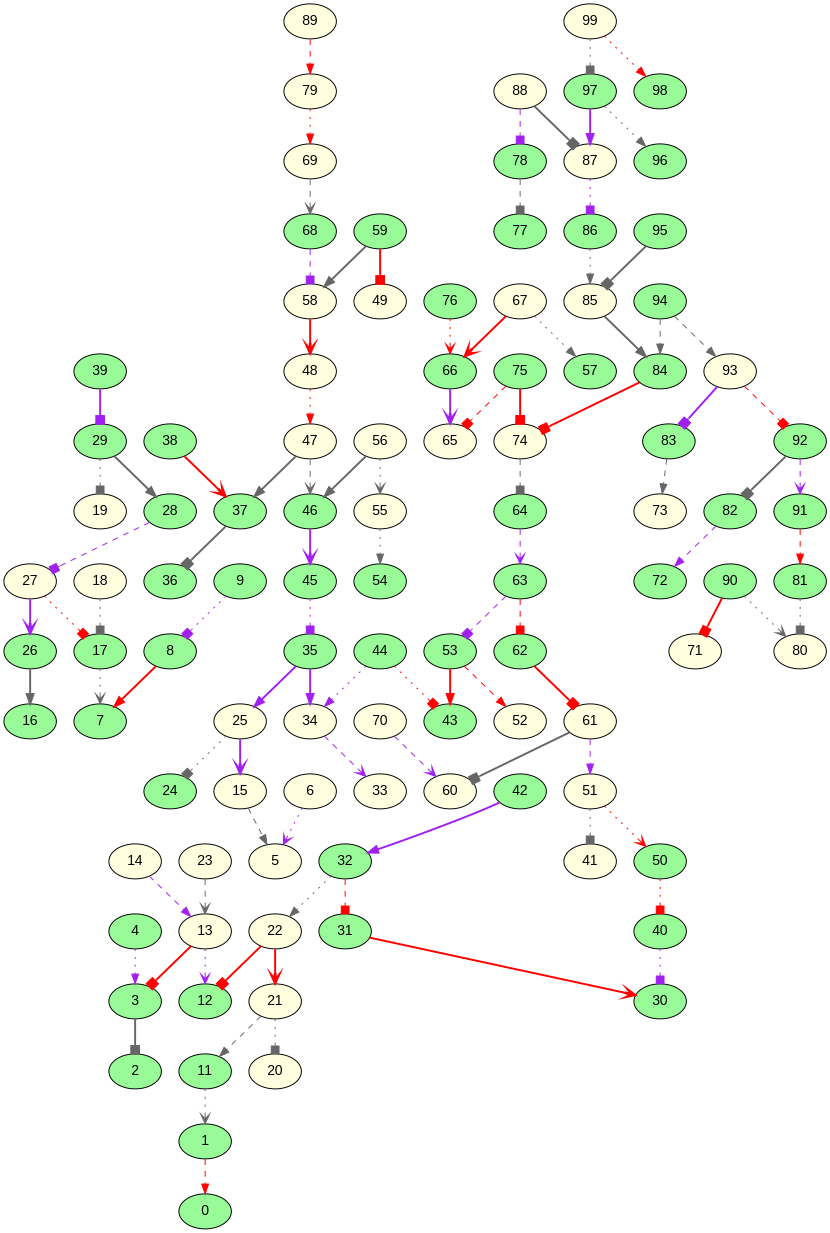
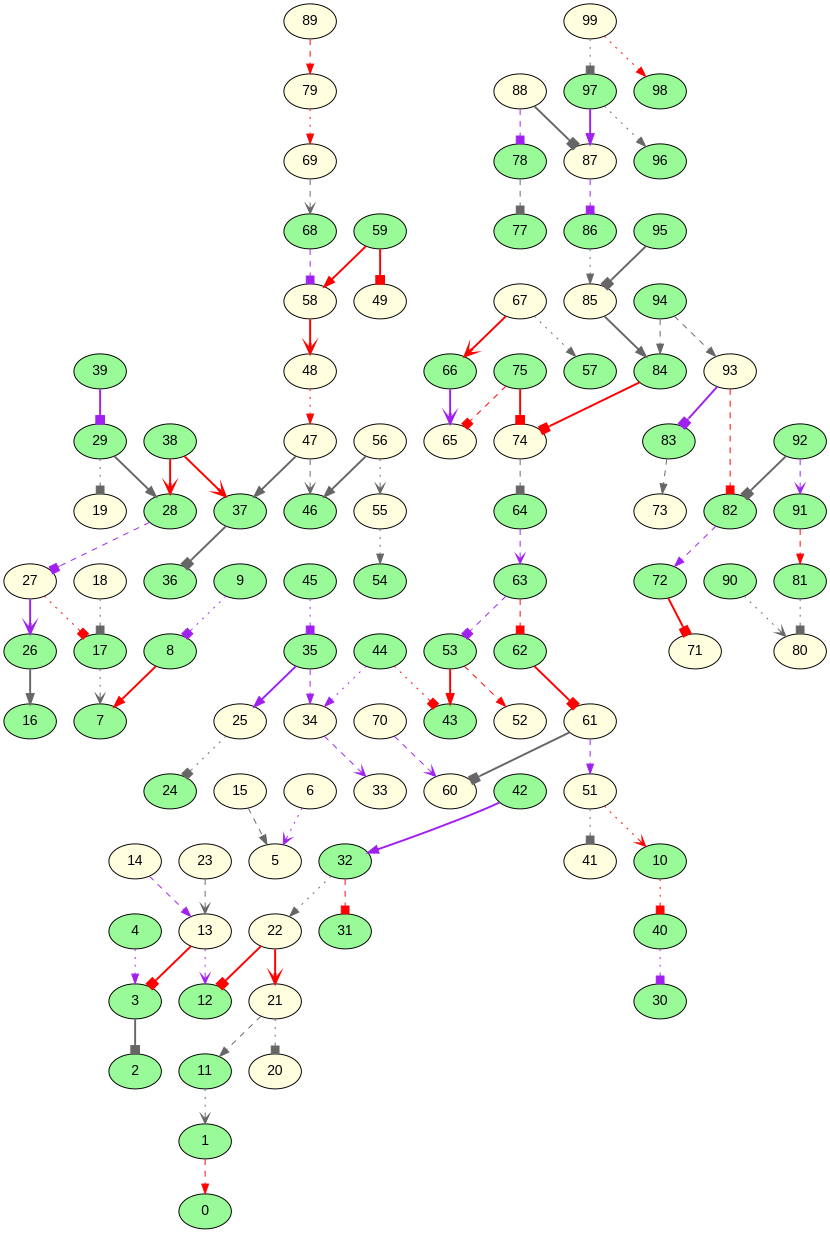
edge "87" -> "86": style dotted -> dashed
edge "59" -> "58": color gray40 -> red
node "76": removed
edge "93" -> "92": now "93" -> "82"
edge "38" -> "28": added
edge "46" -> "45": removed
edge "90" -> "71": now "72" -> "71"
edge "35" -> "34": style bold -> dashed
edge "25" -> "15": removed
node "50": label "50" -> "10"
edge "31" -> "30": removed
